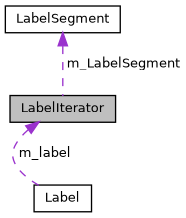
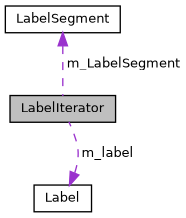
edge "Label" -> "LabelIterator": reversed
